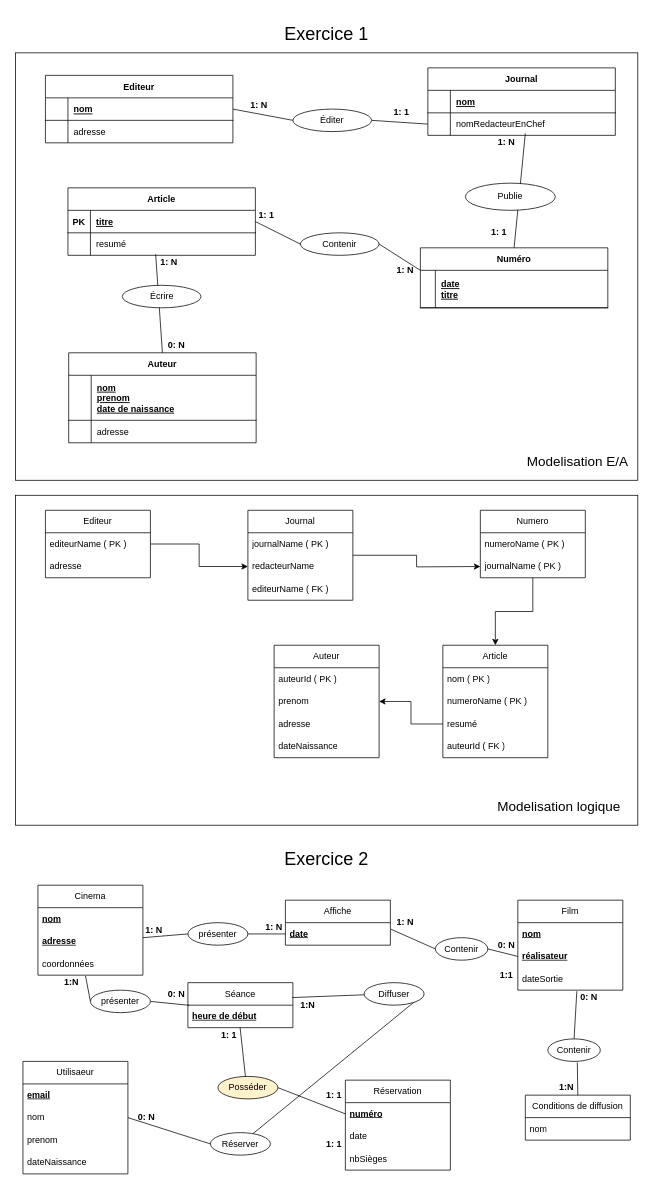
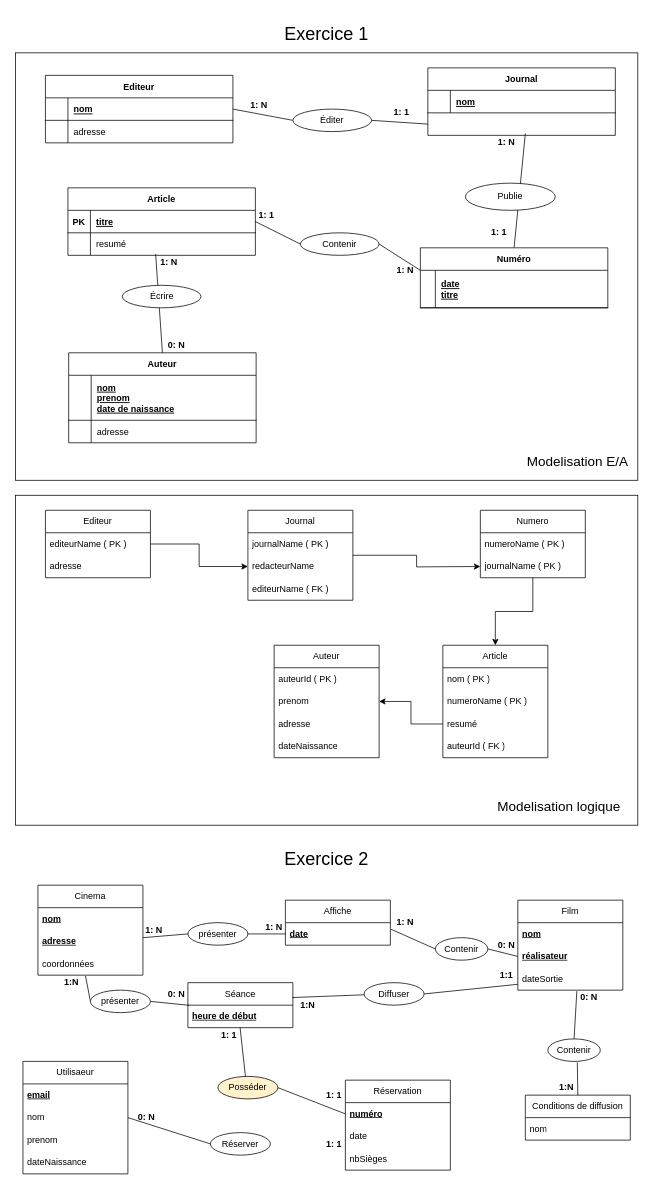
node "nomRedacteurEnChef": removed
edge "Diffuser" -- "Réserver": now "Diffuser" -- "dateSortie"
